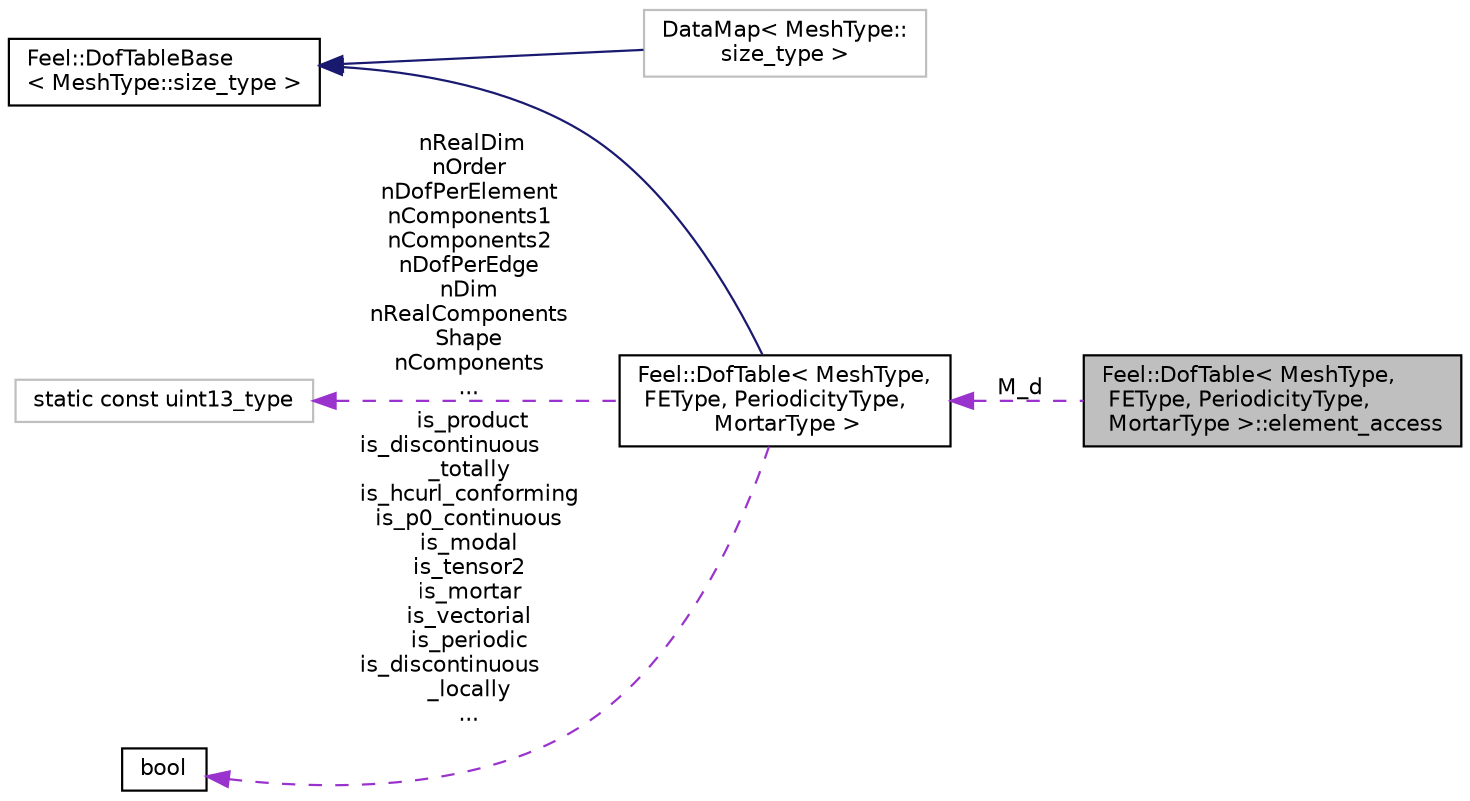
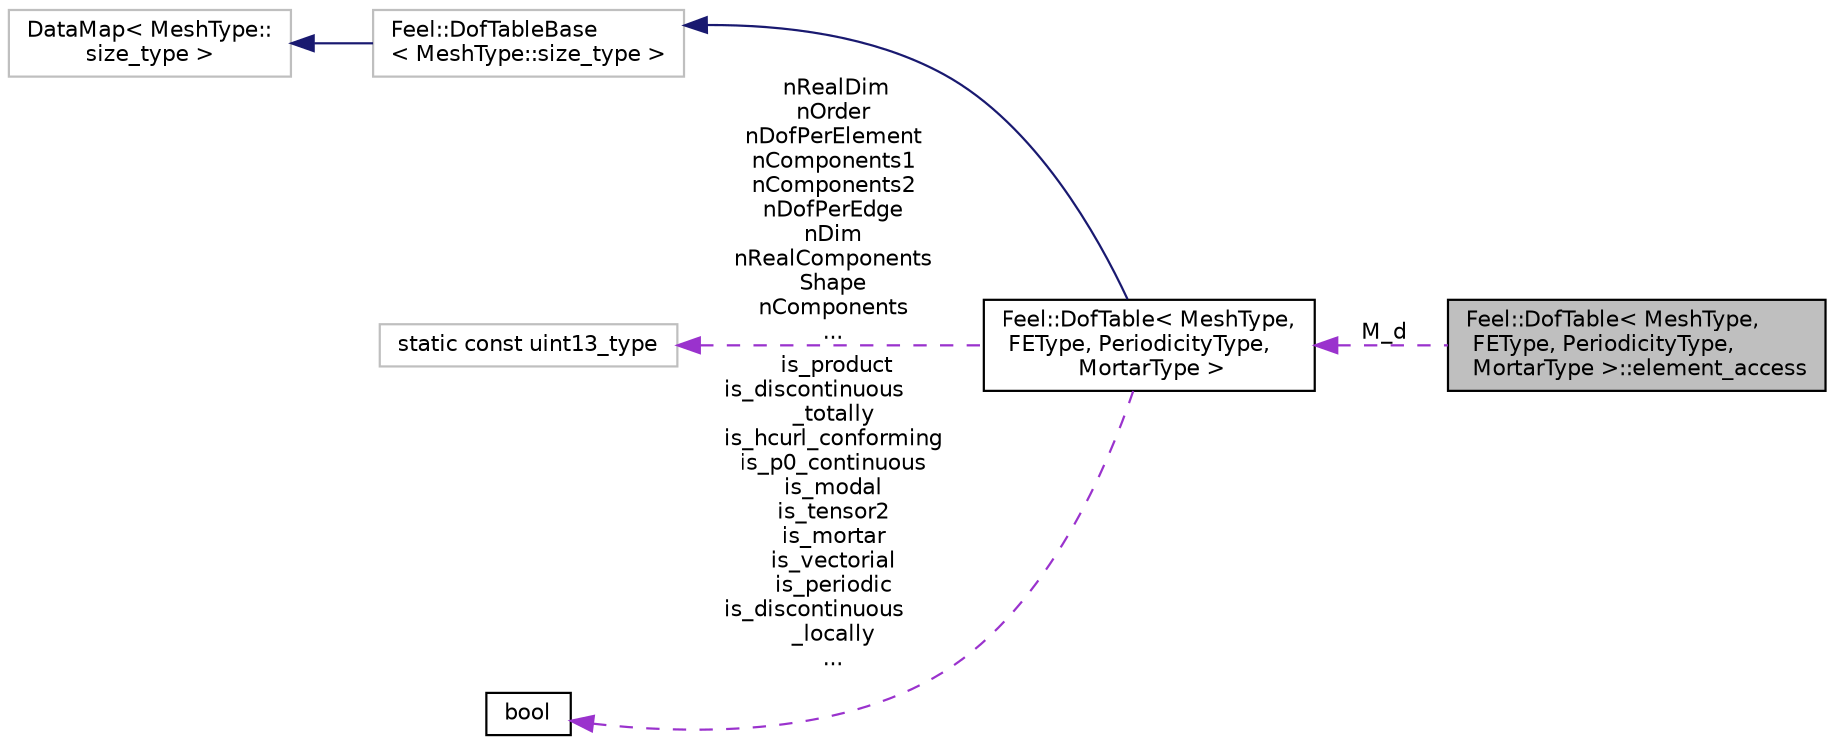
edge "DataMap< MeshType:: size_type >" -> "Feel::DofTableBase < MeshType::size_type >": reversed
node "Feel::DofTableBase < MeshType::size_type >": color black -> grey75
